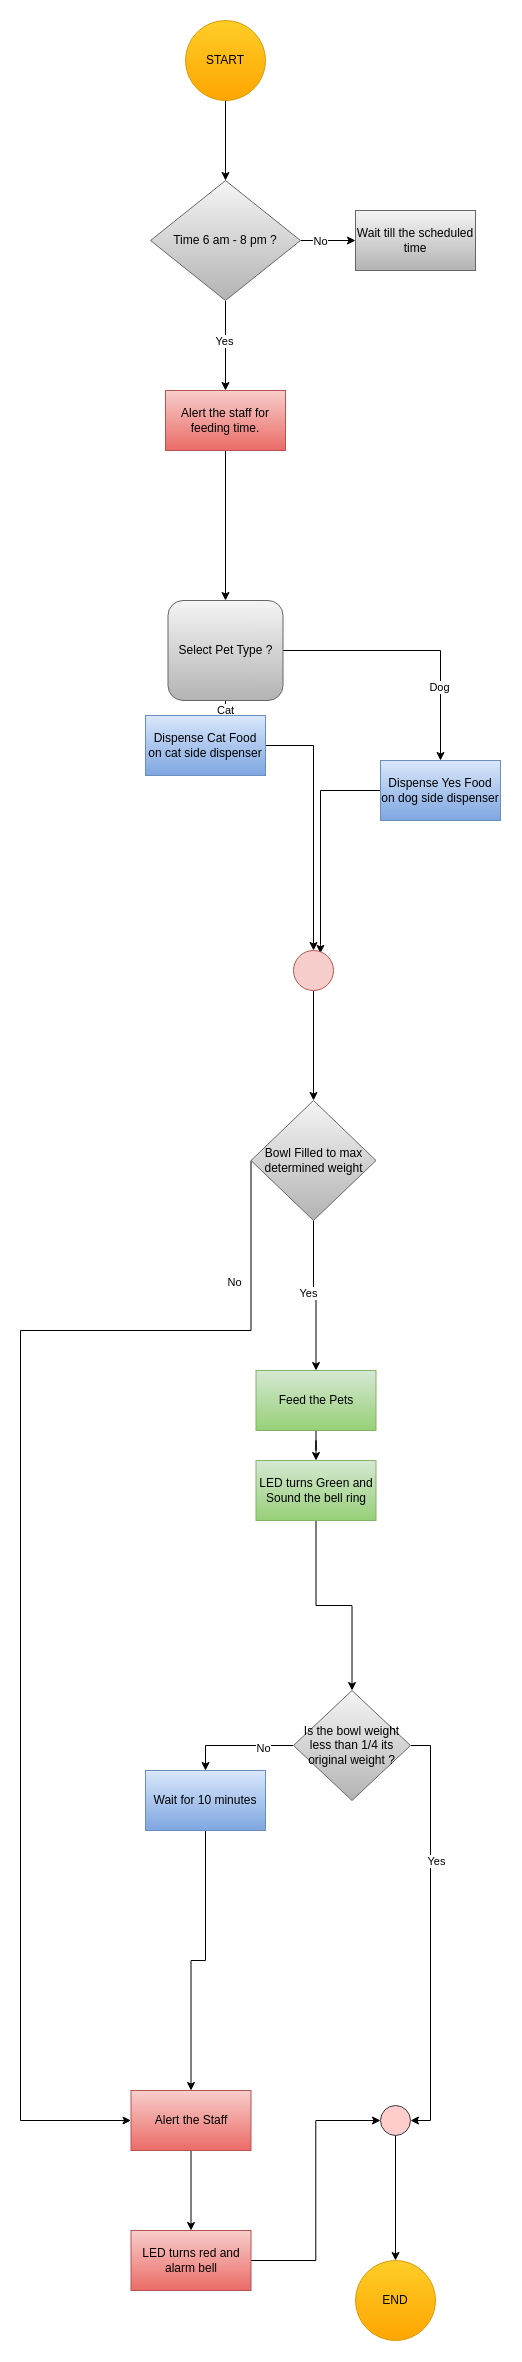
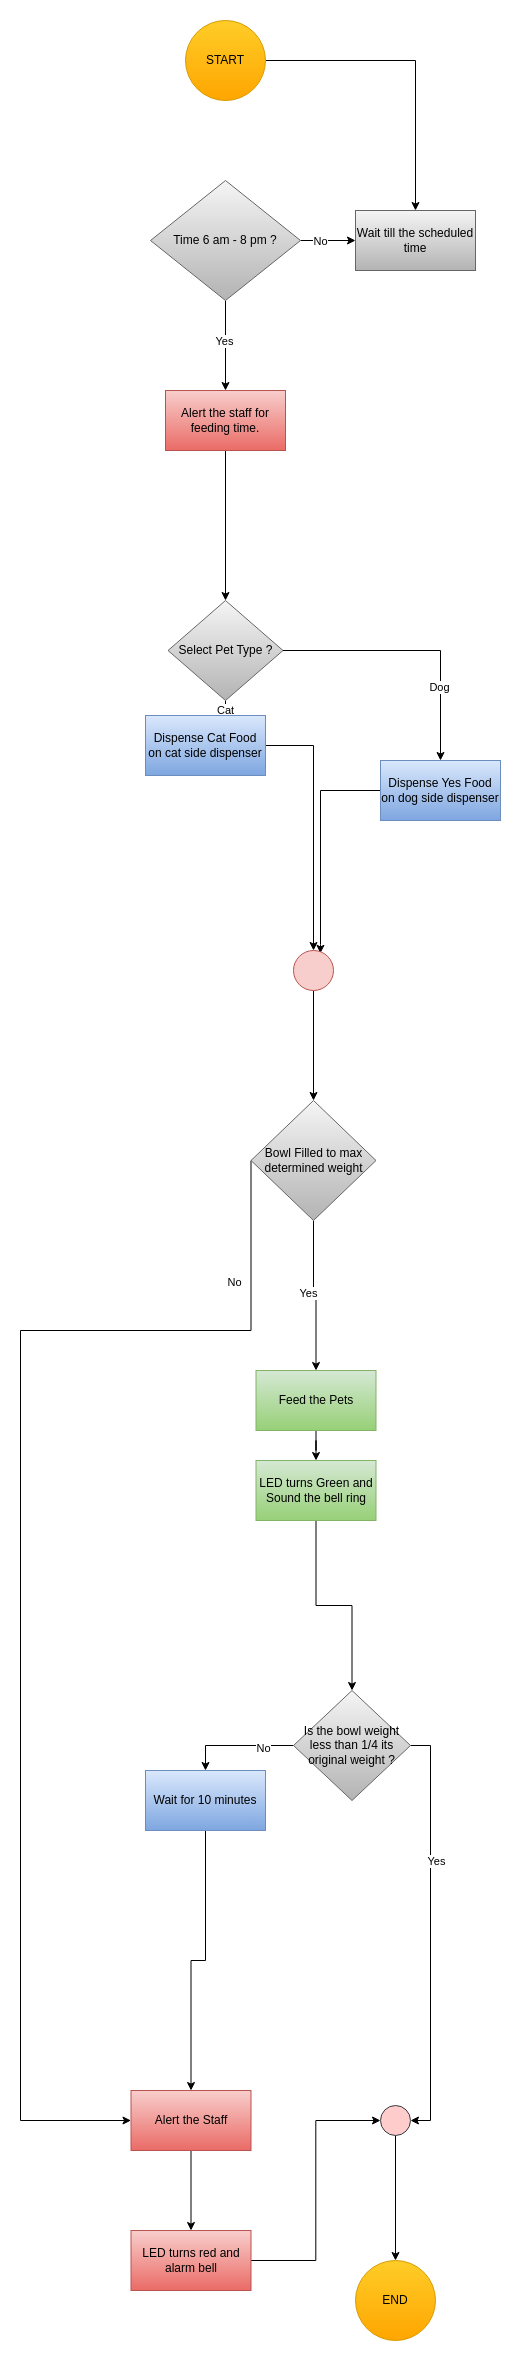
edge "START" -> "Time 6 am - 8 pm ?": now "START" -> "Wait till the scheduled time"
node "Select Pet Type ?": shape rounded rectangle -> diamond
